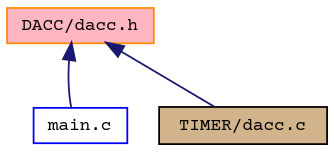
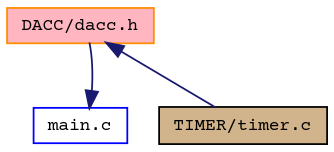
edge "main.c" -> "DACC/dacc.h": reversed
node "TIMER/dacc.c": label "TIMER/dacc.c" -> "TIMER/timer.c"
